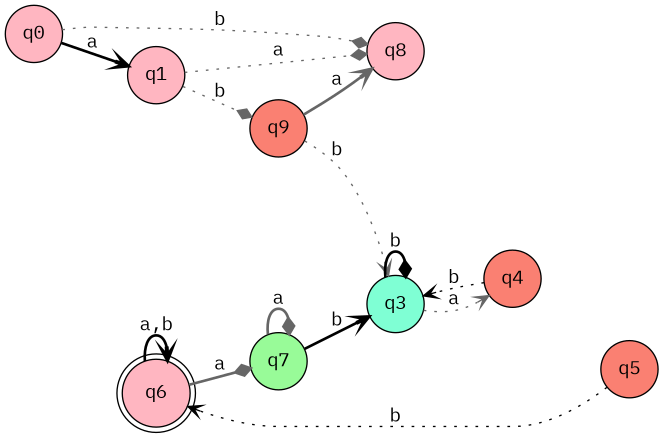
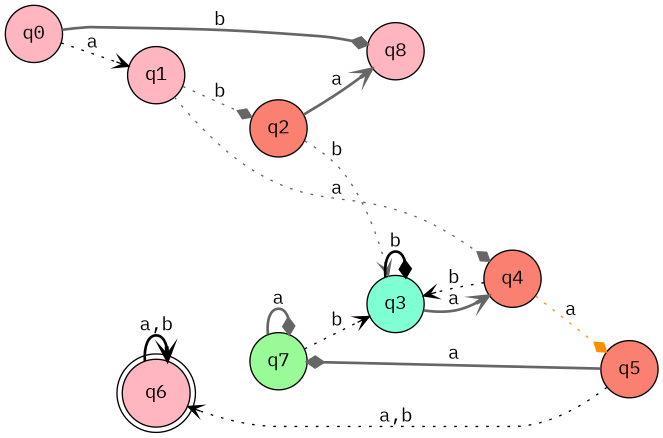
edge "q0" -> "q8": style dotted -> bold
edge "q0" -> "q1": style bold -> dotted
edge "q1" -> "q8": now "q1" -> "q4"
node "q9": label "q9" -> "q2"
edge "q3" -> "q4": style dotted -> bold
edge "q4" -> "q5": added, label "a"
edge "q7" -> "q3": style bold -> dotted
edge "q6" -> "q7": now "q5" -> "q7"
edge "q5" -> "q6": label "b" -> "a,b"
